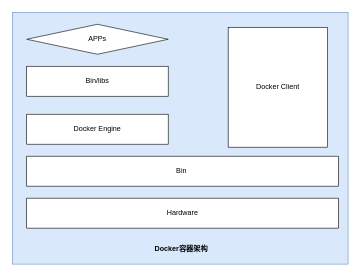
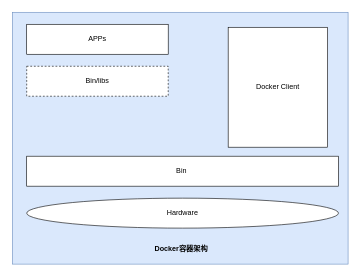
node "APPs": shape diamond -> rectangle
node "Bin/libs": style solid -> dashed
node "Docker Engine": removed
node "Hardware": shape rectangle -> ellipse
